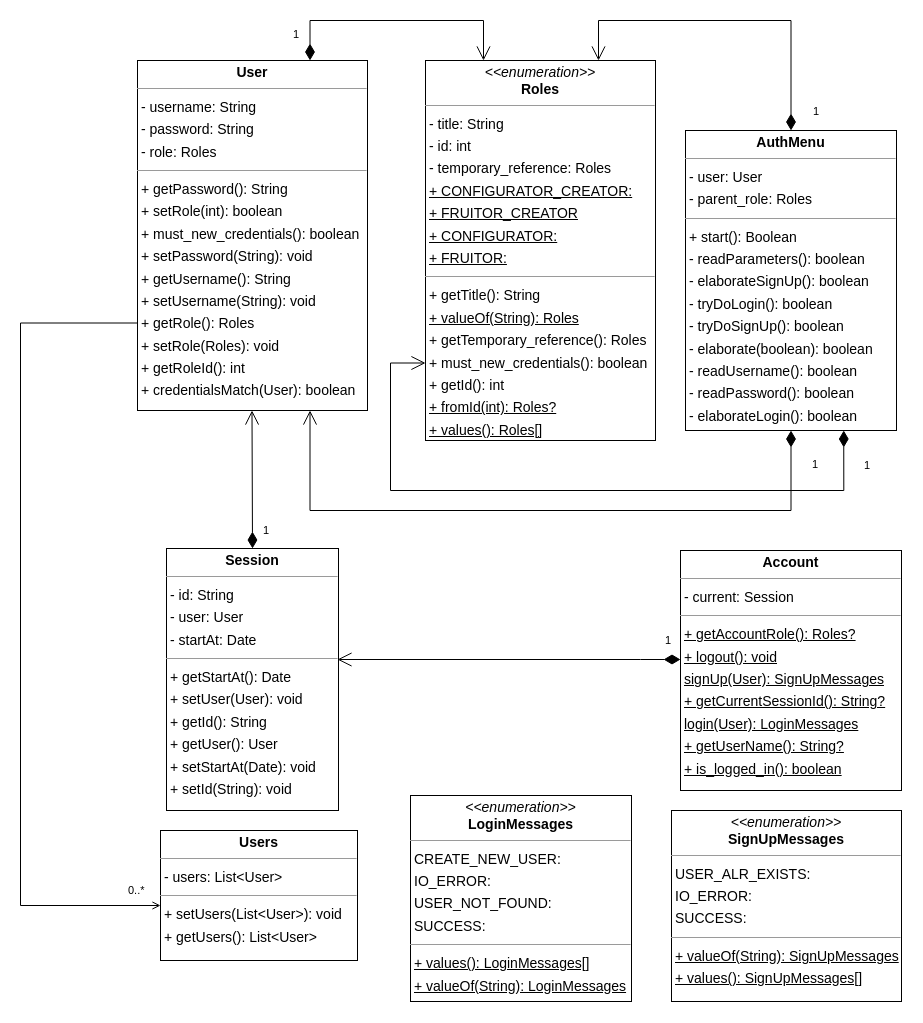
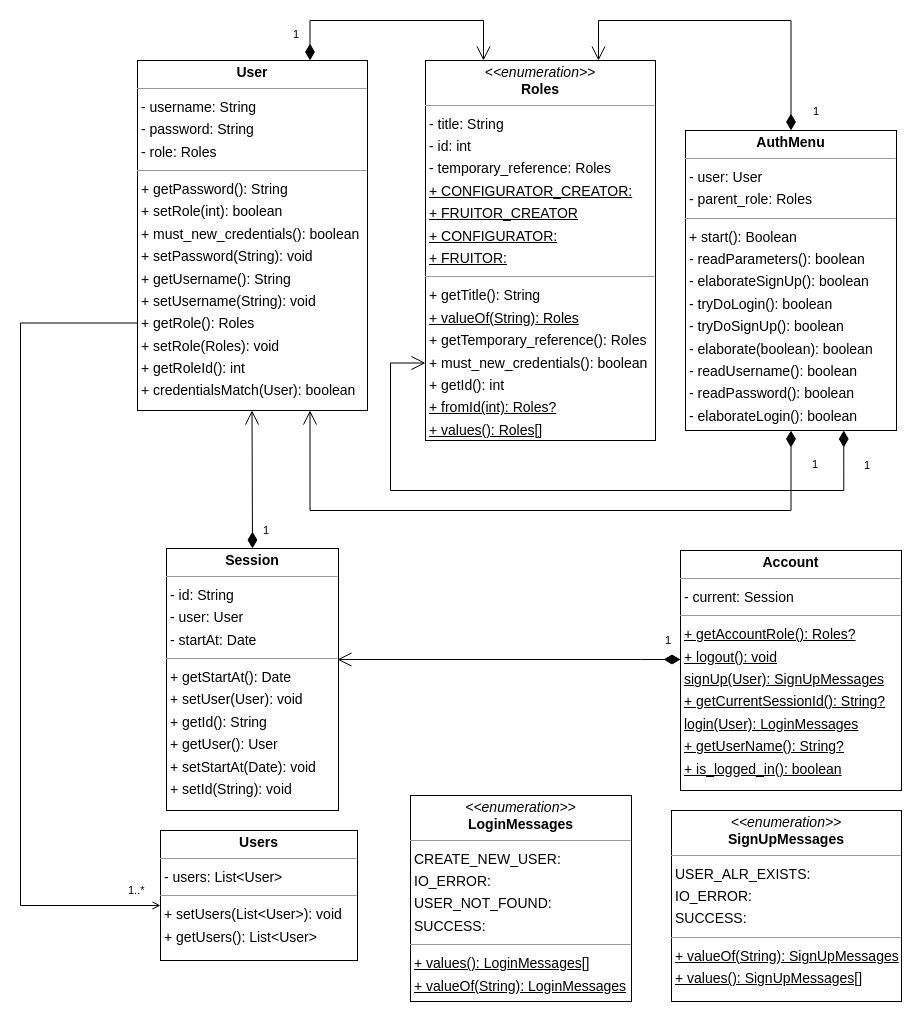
node "0..*": label "0..*" -> "1..*"
